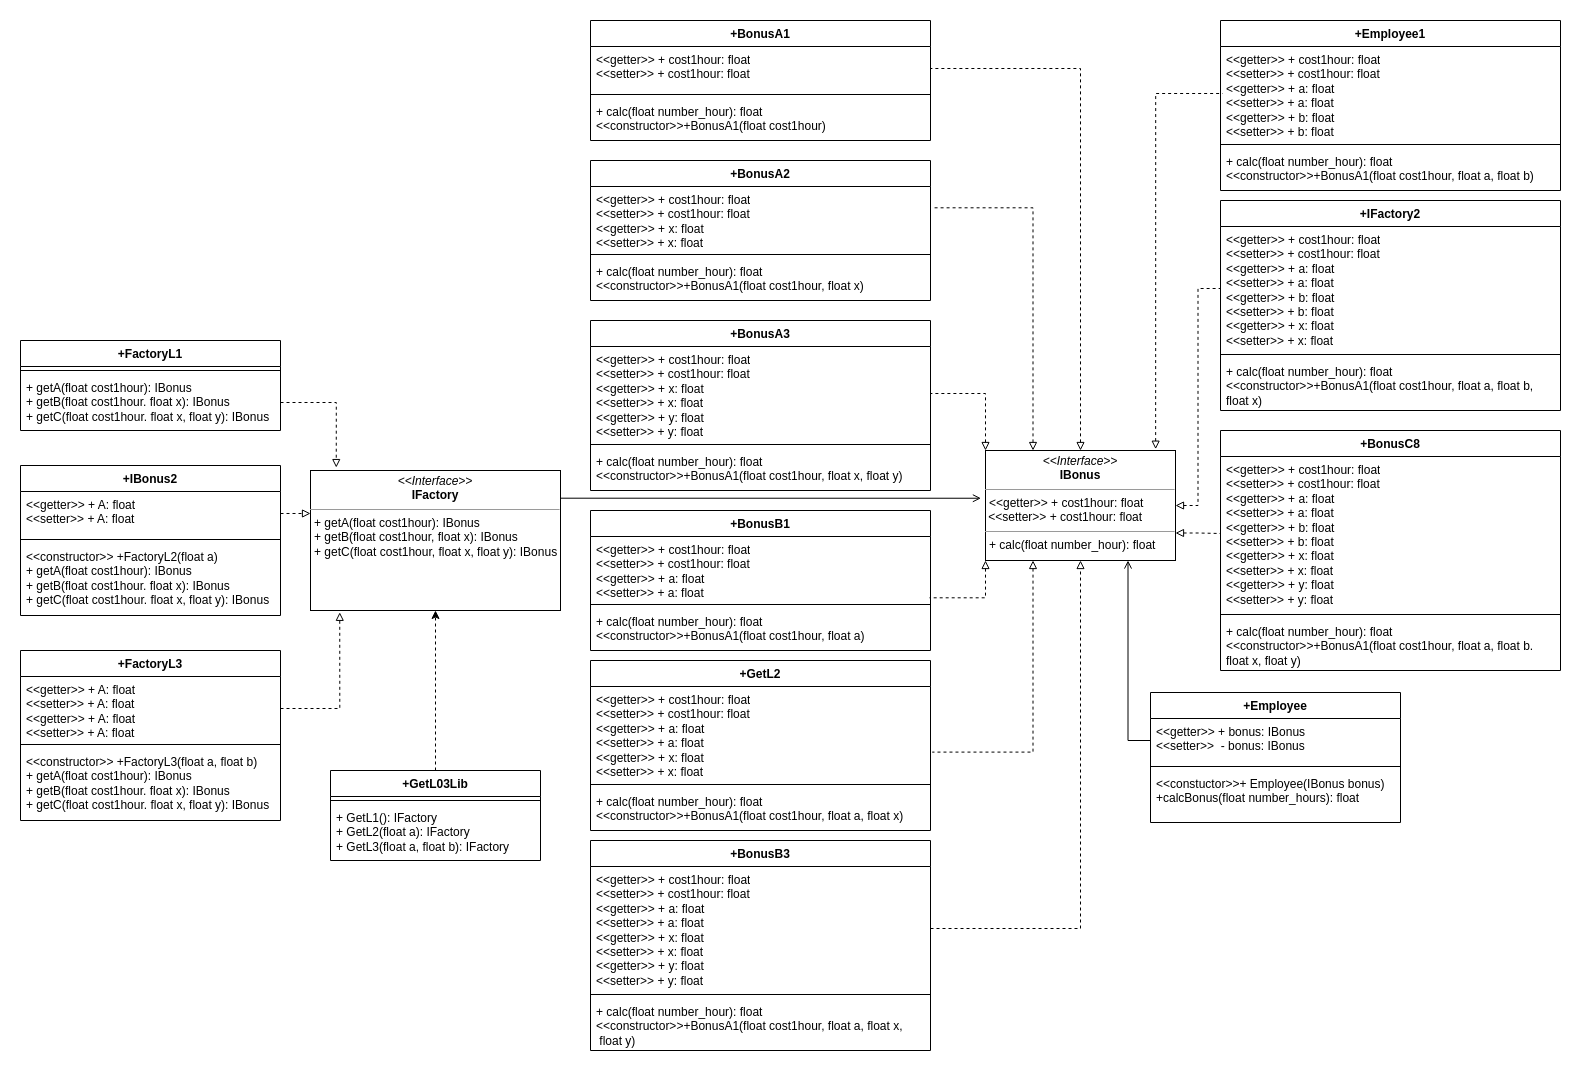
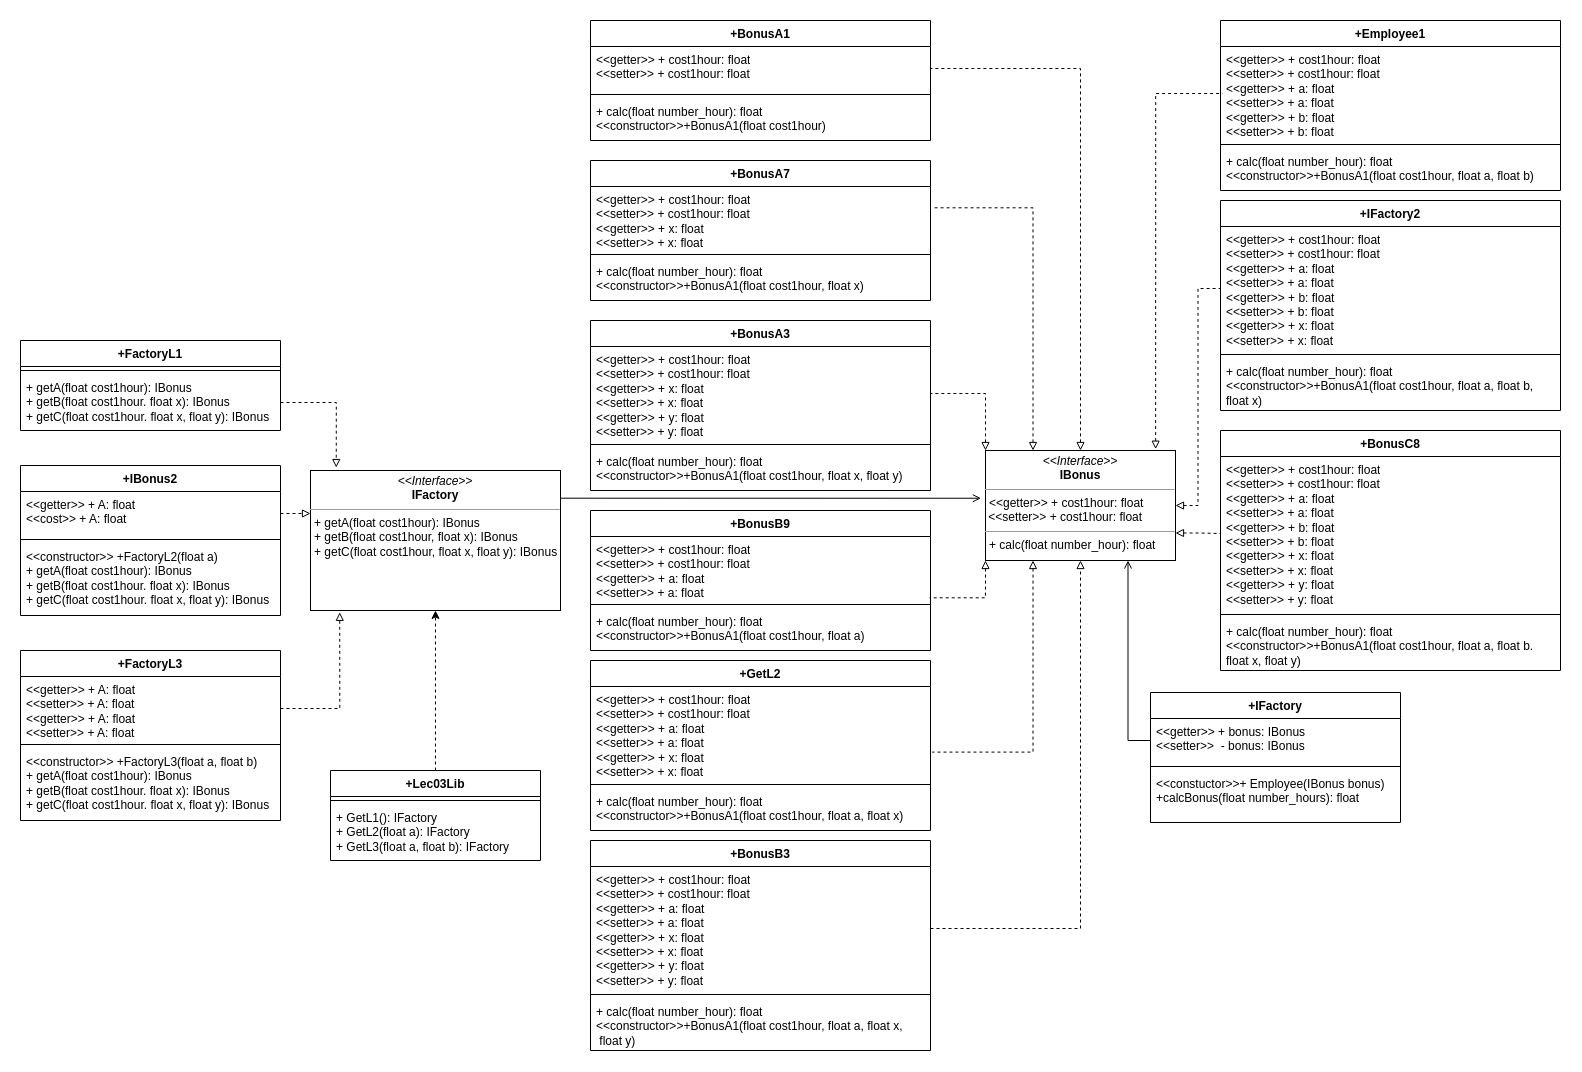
node "+BonusA2": label "+BonusA2" -> "+BonusA7"
node "<<getter>> + A: float <<setter>> + A: float": label "<<getter>> + A: float <<setter>> + A: float" -> "<<getter>> + A: float <<cost>> + A: float"
node "+BonusB1": label "+BonusB1" -> "+BonusB9"
node "+Employee": label "+Employee" -> "+IFactory"
node "+GetL03Lib": label "+GetL03Lib" -> "+Lec03Lib"
